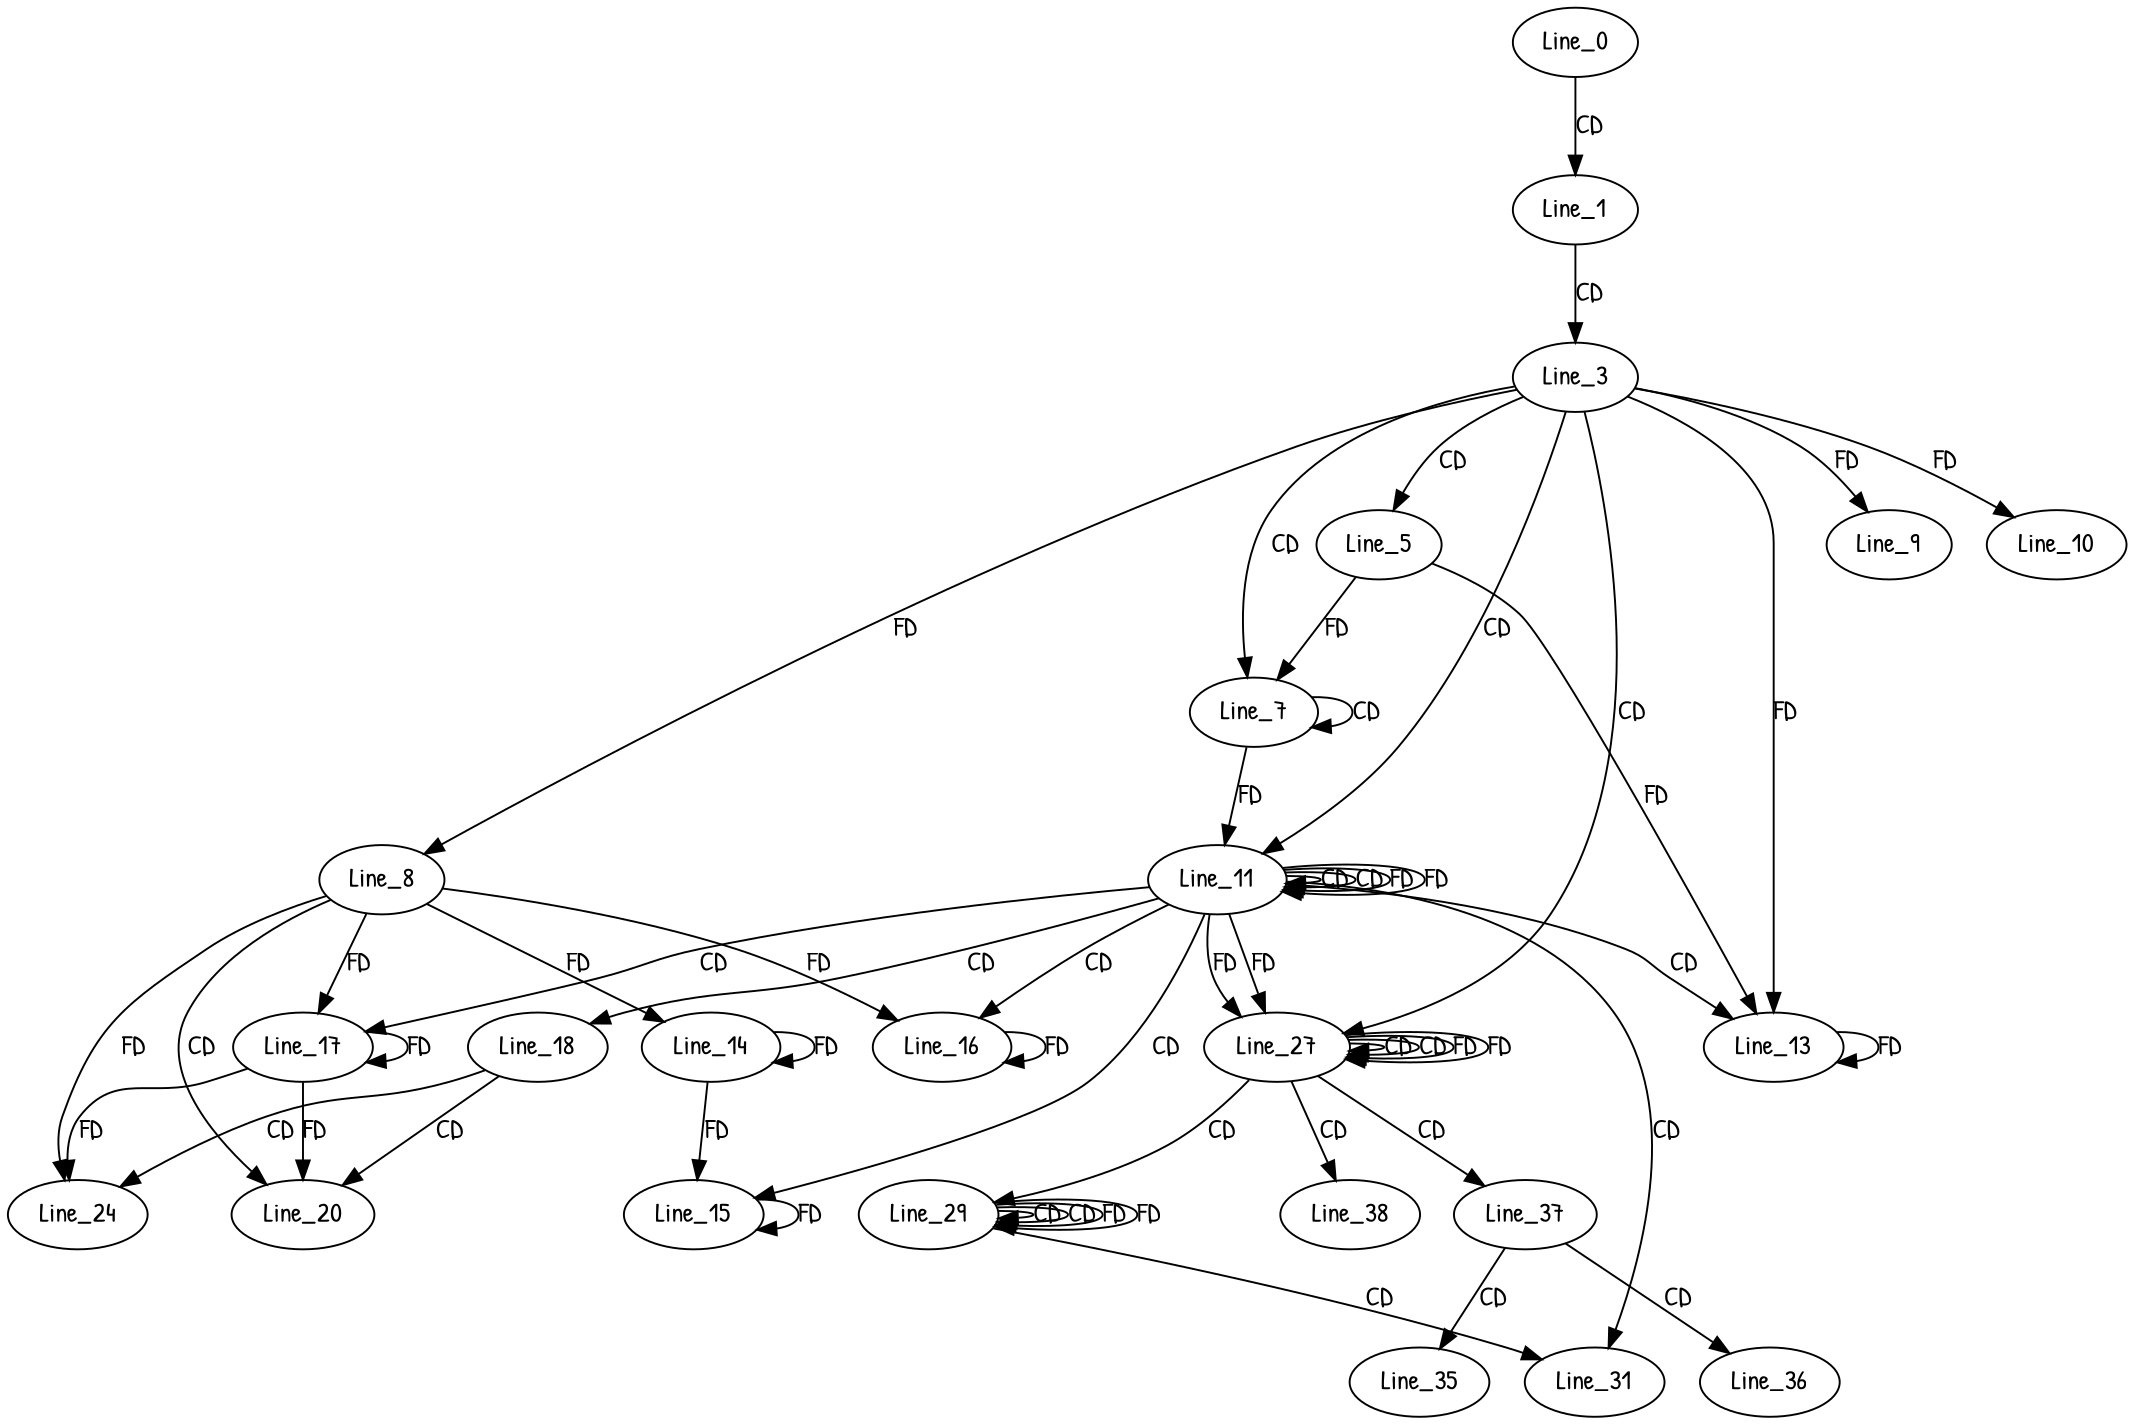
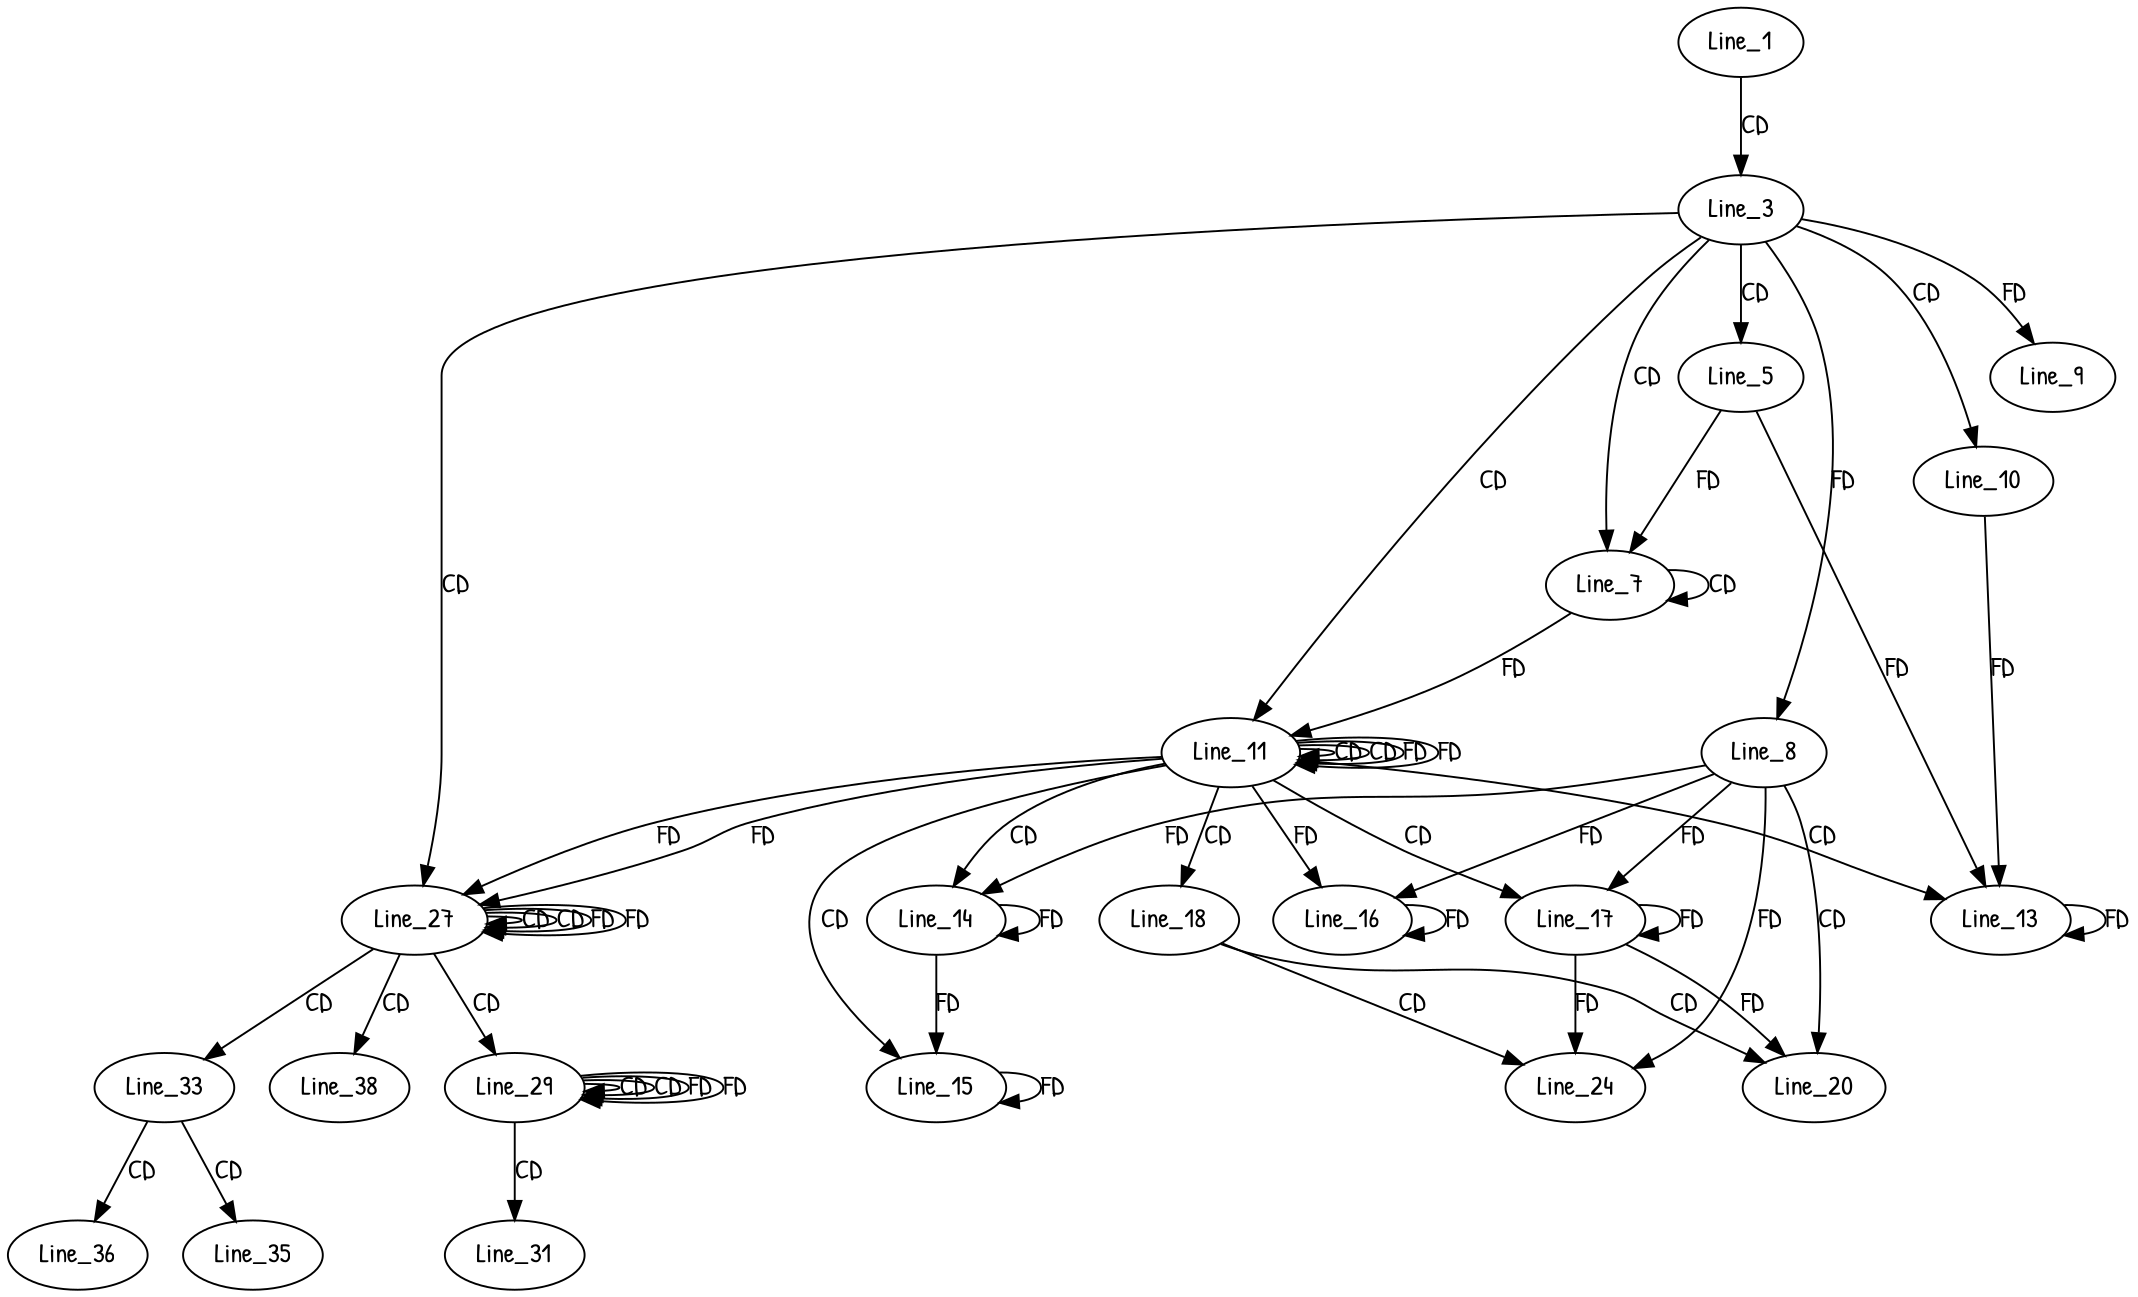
node "Line_0": removed
edge "Line_3" -> "Line_10": label "FD" -> "CD"
edge "Line_3" -> "Line_13": now "Line_10" -> "Line_13"
edge "Line_11" -> "Line_16": label "CD" -> "FD"
edge "Line_11" -> "Line_31": now "Line_11" -> "Line_14"
node "Line_37": label "Line_37" -> "Line_33"
